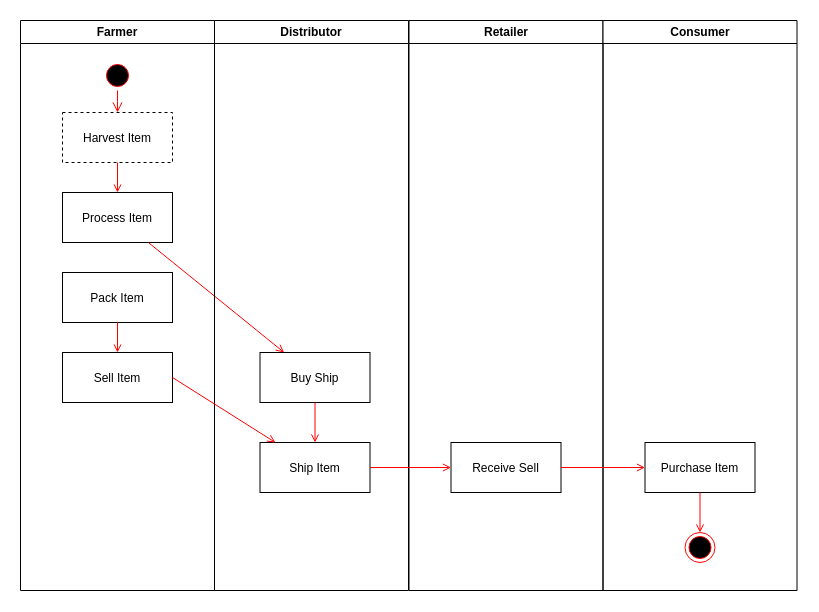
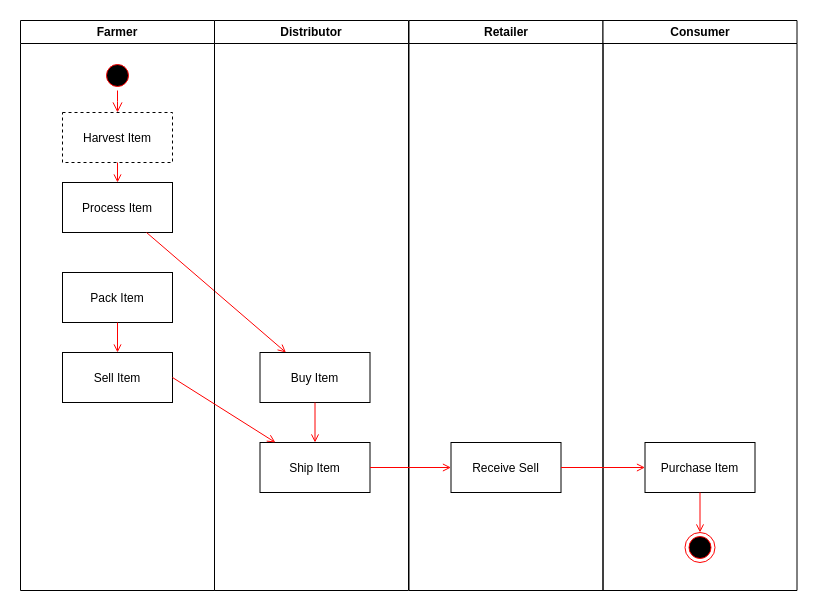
node "Process Item": moved (118, 218) -> (118, 208)
node "Buy Ship": label "Buy Ship" -> "Buy Item"
